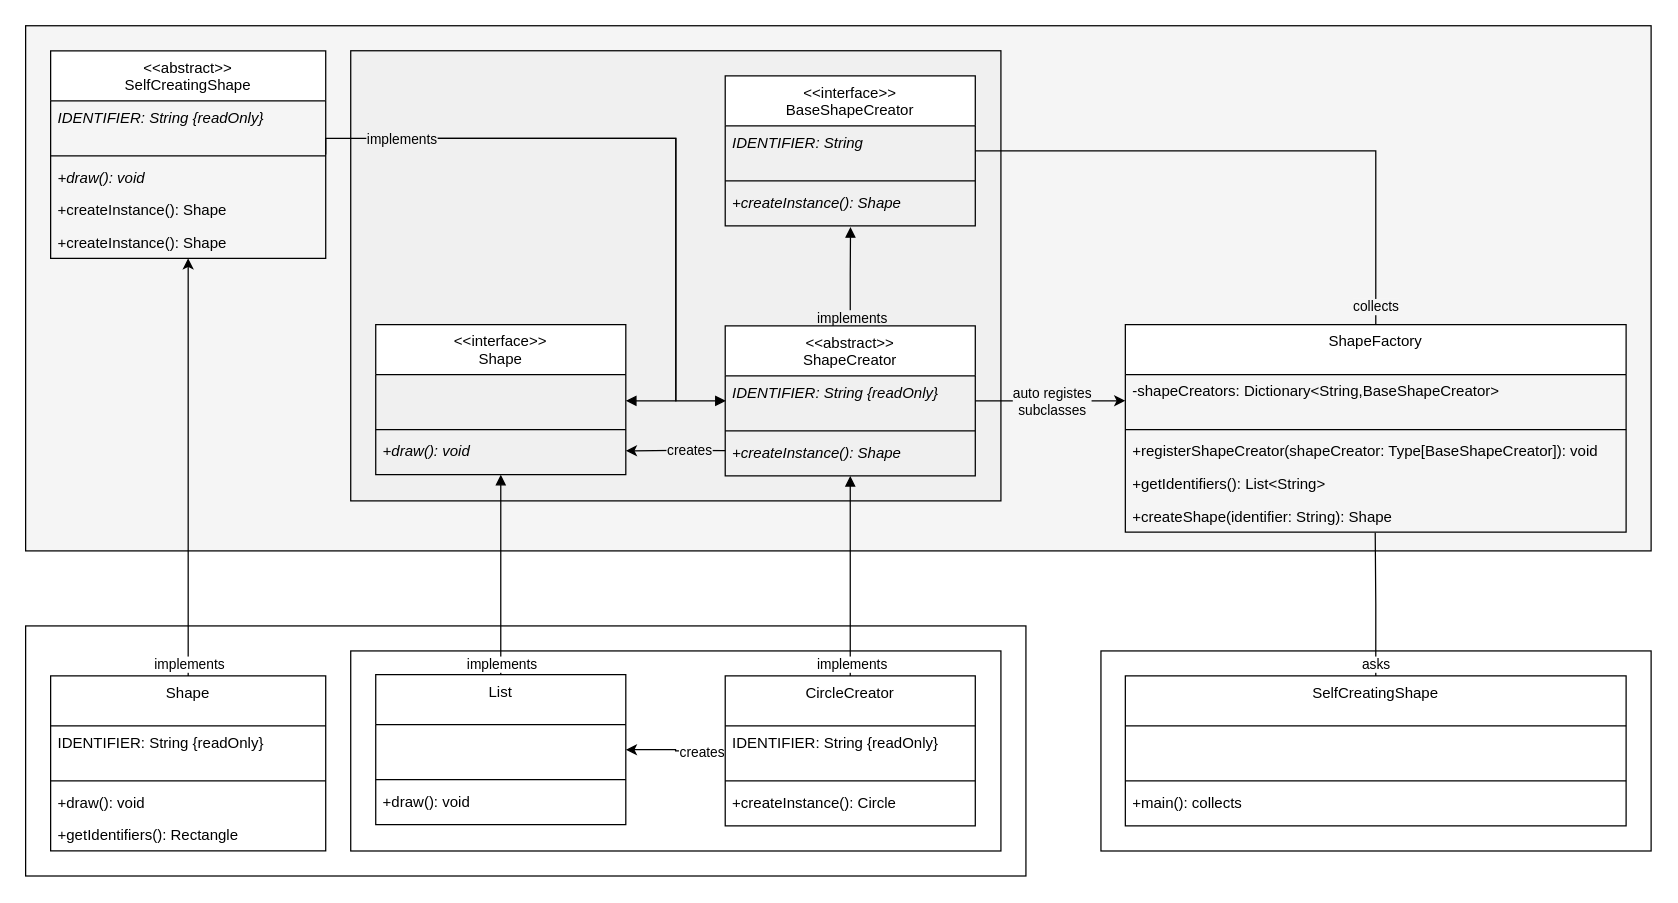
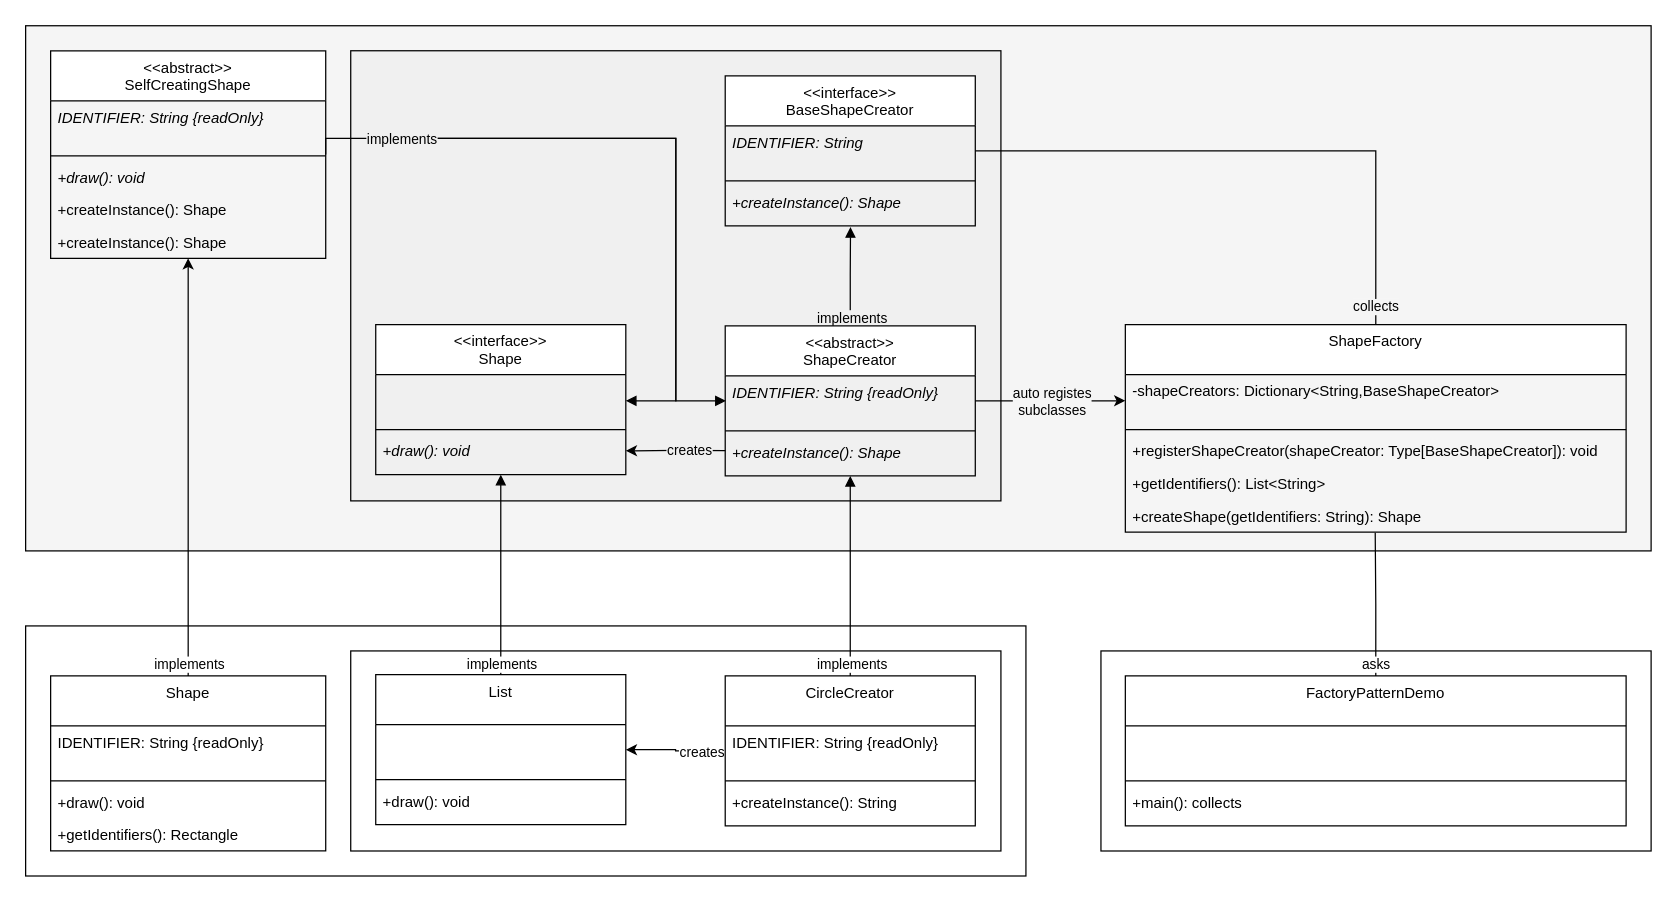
node "+createShape(identifier: String): Shape": label "+createShape(identifier: String): Shape" -> "+createShape(getIdentifiers: String): Shape"
node "SelfCreatingShape": label "SelfCreatingShape" -> "FactoryPatternDemo"
node "+createInstance(): Circle": label "+createInstance(): Circle" -> "+createInstance(): String"
